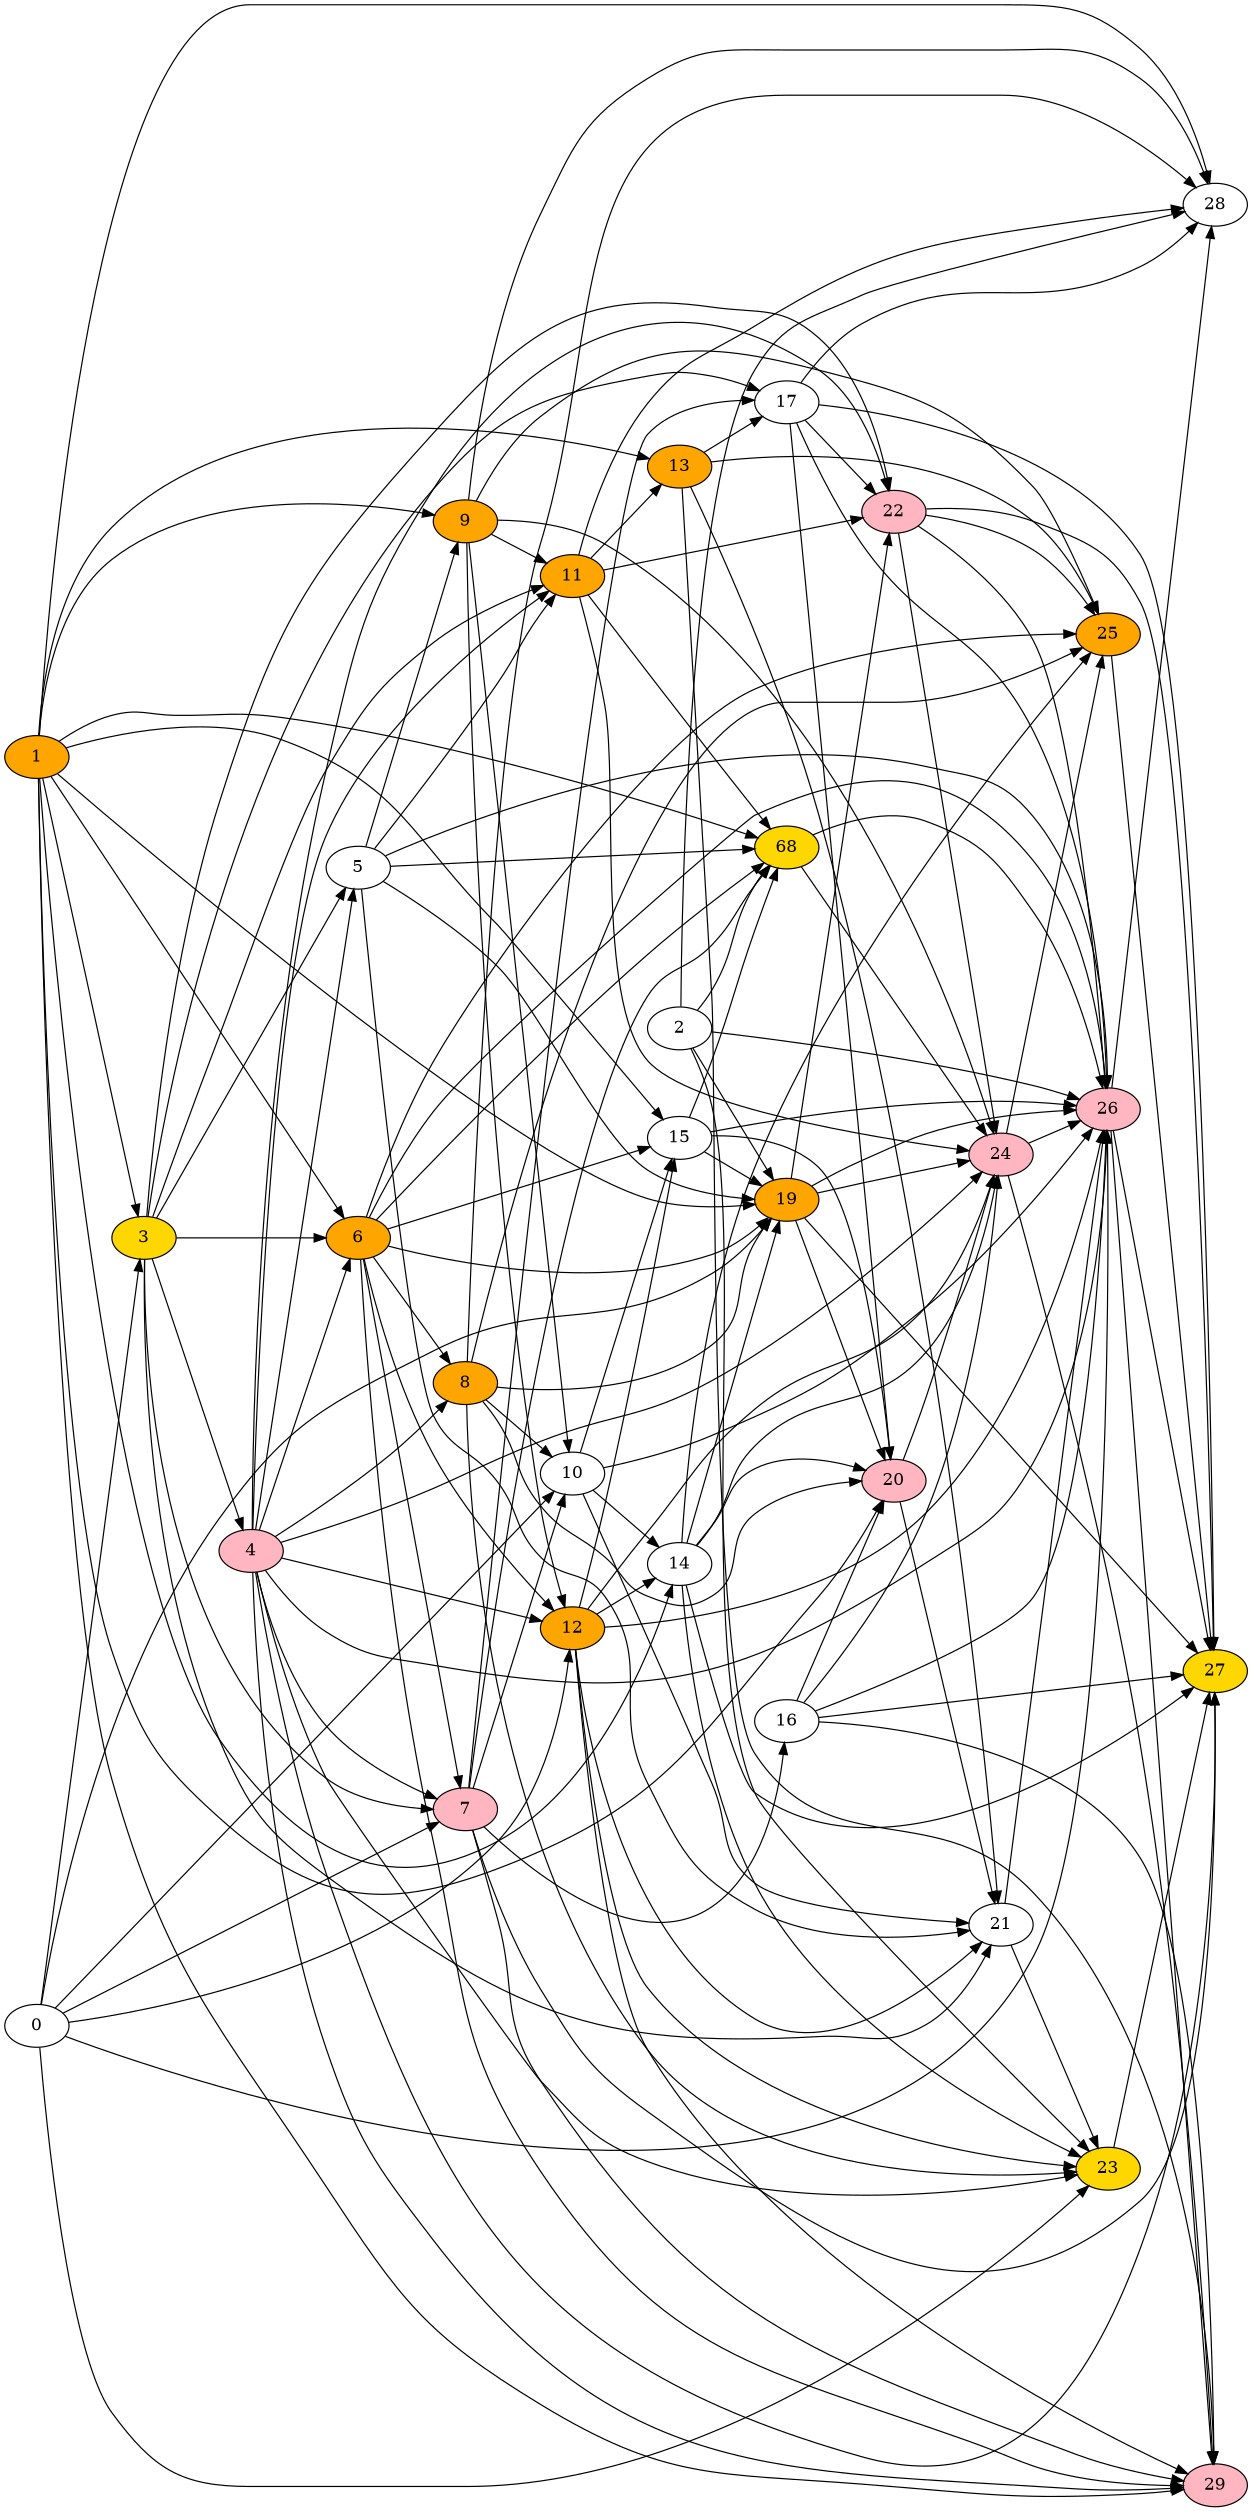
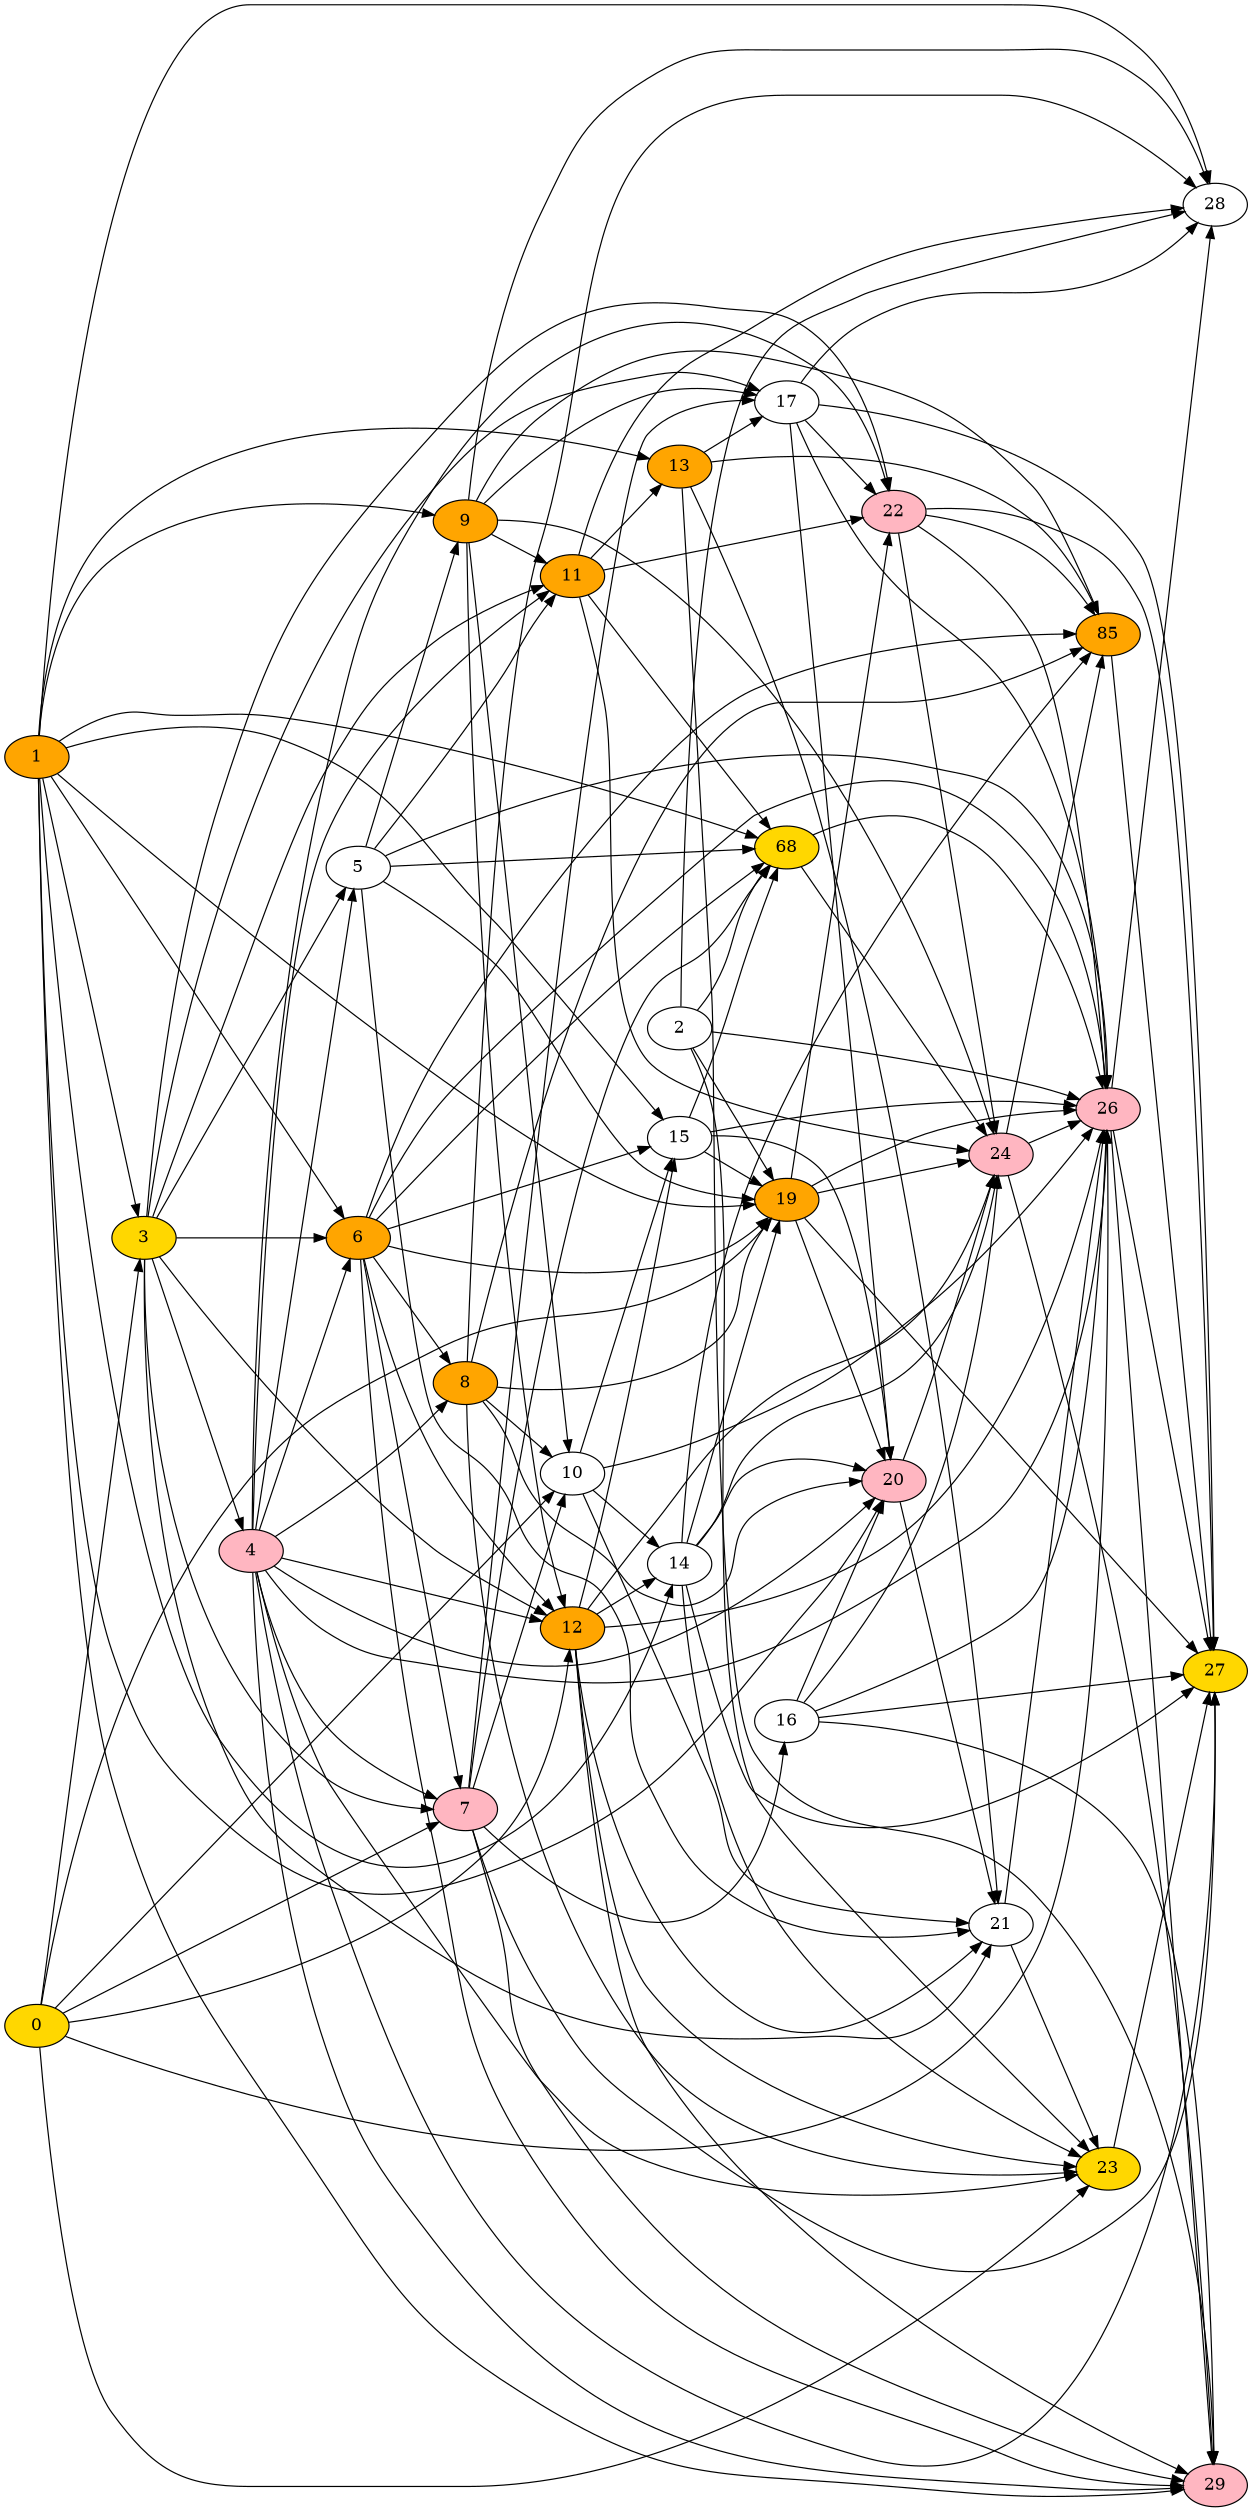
edge "9" -> "17": added
node "25": label "25" -> "85"
edge "4" -> "24": now "4" -> "20"
edge "3" -> "12": added
node "0": fillcolor white -> gold
